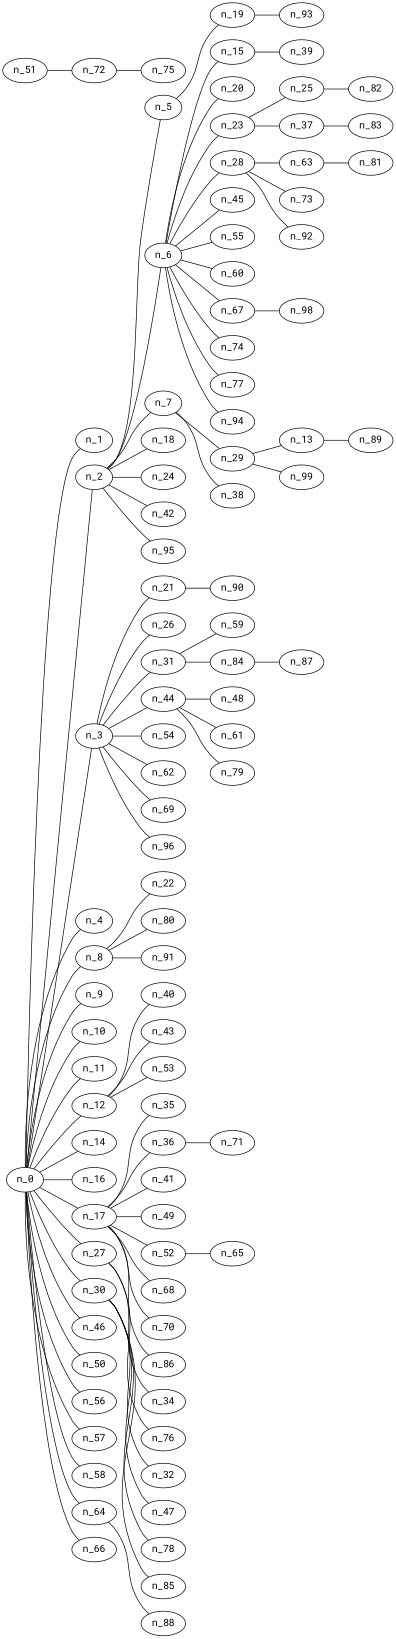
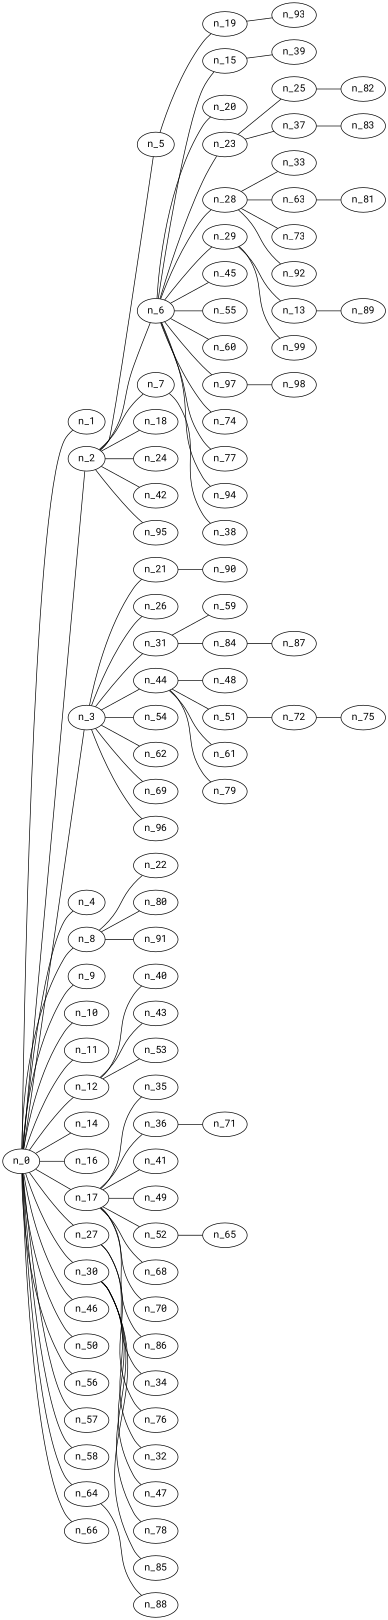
node "n_33": added
node "n_67": label "n_67" -> "n_97"
edge "n_7" -- "n_29": now "n_6" -- "n_29"
edge "n_44" -- "n_51": added
